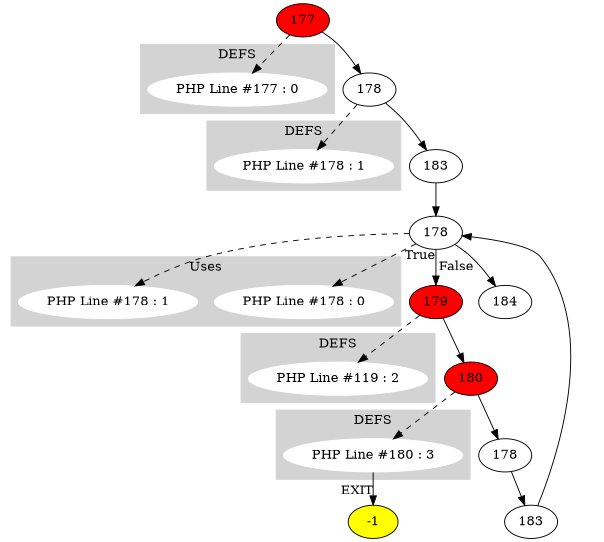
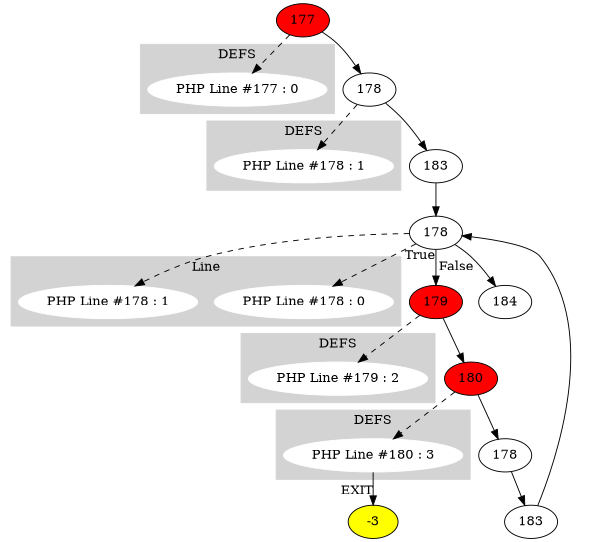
cluster "Uses": label "Uses" -> "Line"
node "PHP Line #119 : 2": label "PHP Line #119 : 2" -> "PHP Line #179 : 2"
node "-1": label "-1" -> "-3"
